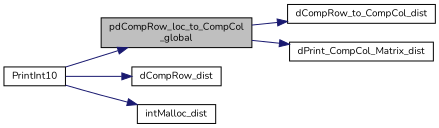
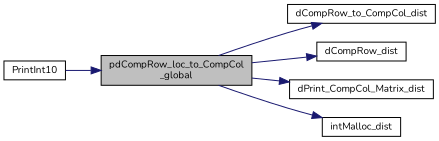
edge "PrintInt10" -> "dCompRow_dist": now "pdCompRow_loc_to_CompCol _global" -> "dCompRow_dist"
edge "PrintInt10" -> "intMalloc_dist": now "pdCompRow_loc_to_CompCol _global" -> "intMalloc_dist"
